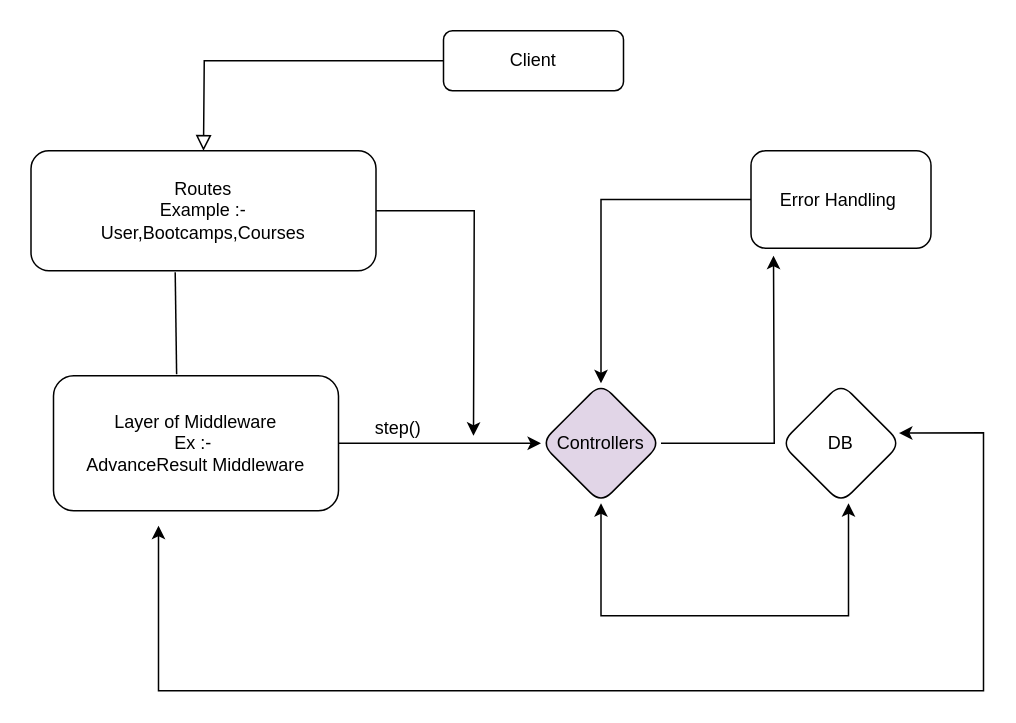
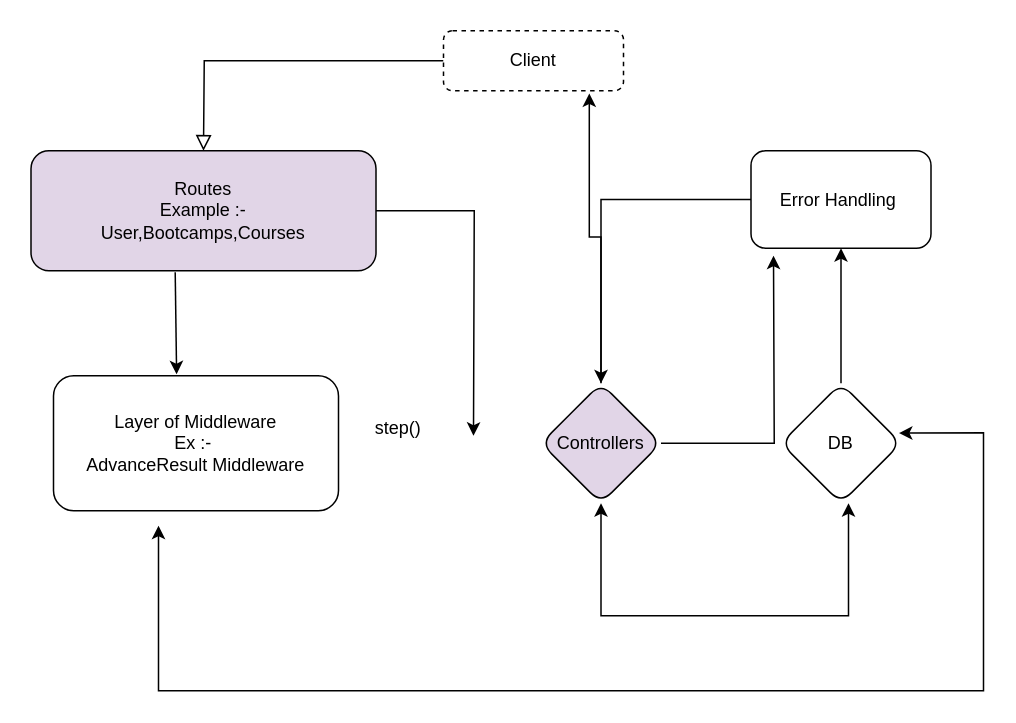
node "Client": style solid -> dashed
edge "Controllers" -> "Client": added
node "Routes Example :- User,Bootcamps,Courses": fillcolor #ffffff -> #e1d5e7
edge "DB" -> "Error Handling": added
edge "Routes Example :- User,Bootcamps,Courses" -- "Layer of Middleware Ex :- AdvanceResult Middleware": arrowhead none -> classic
edge "Layer of Middleware Ex :- AdvanceResult Middleware" -> "Controllers": removed
